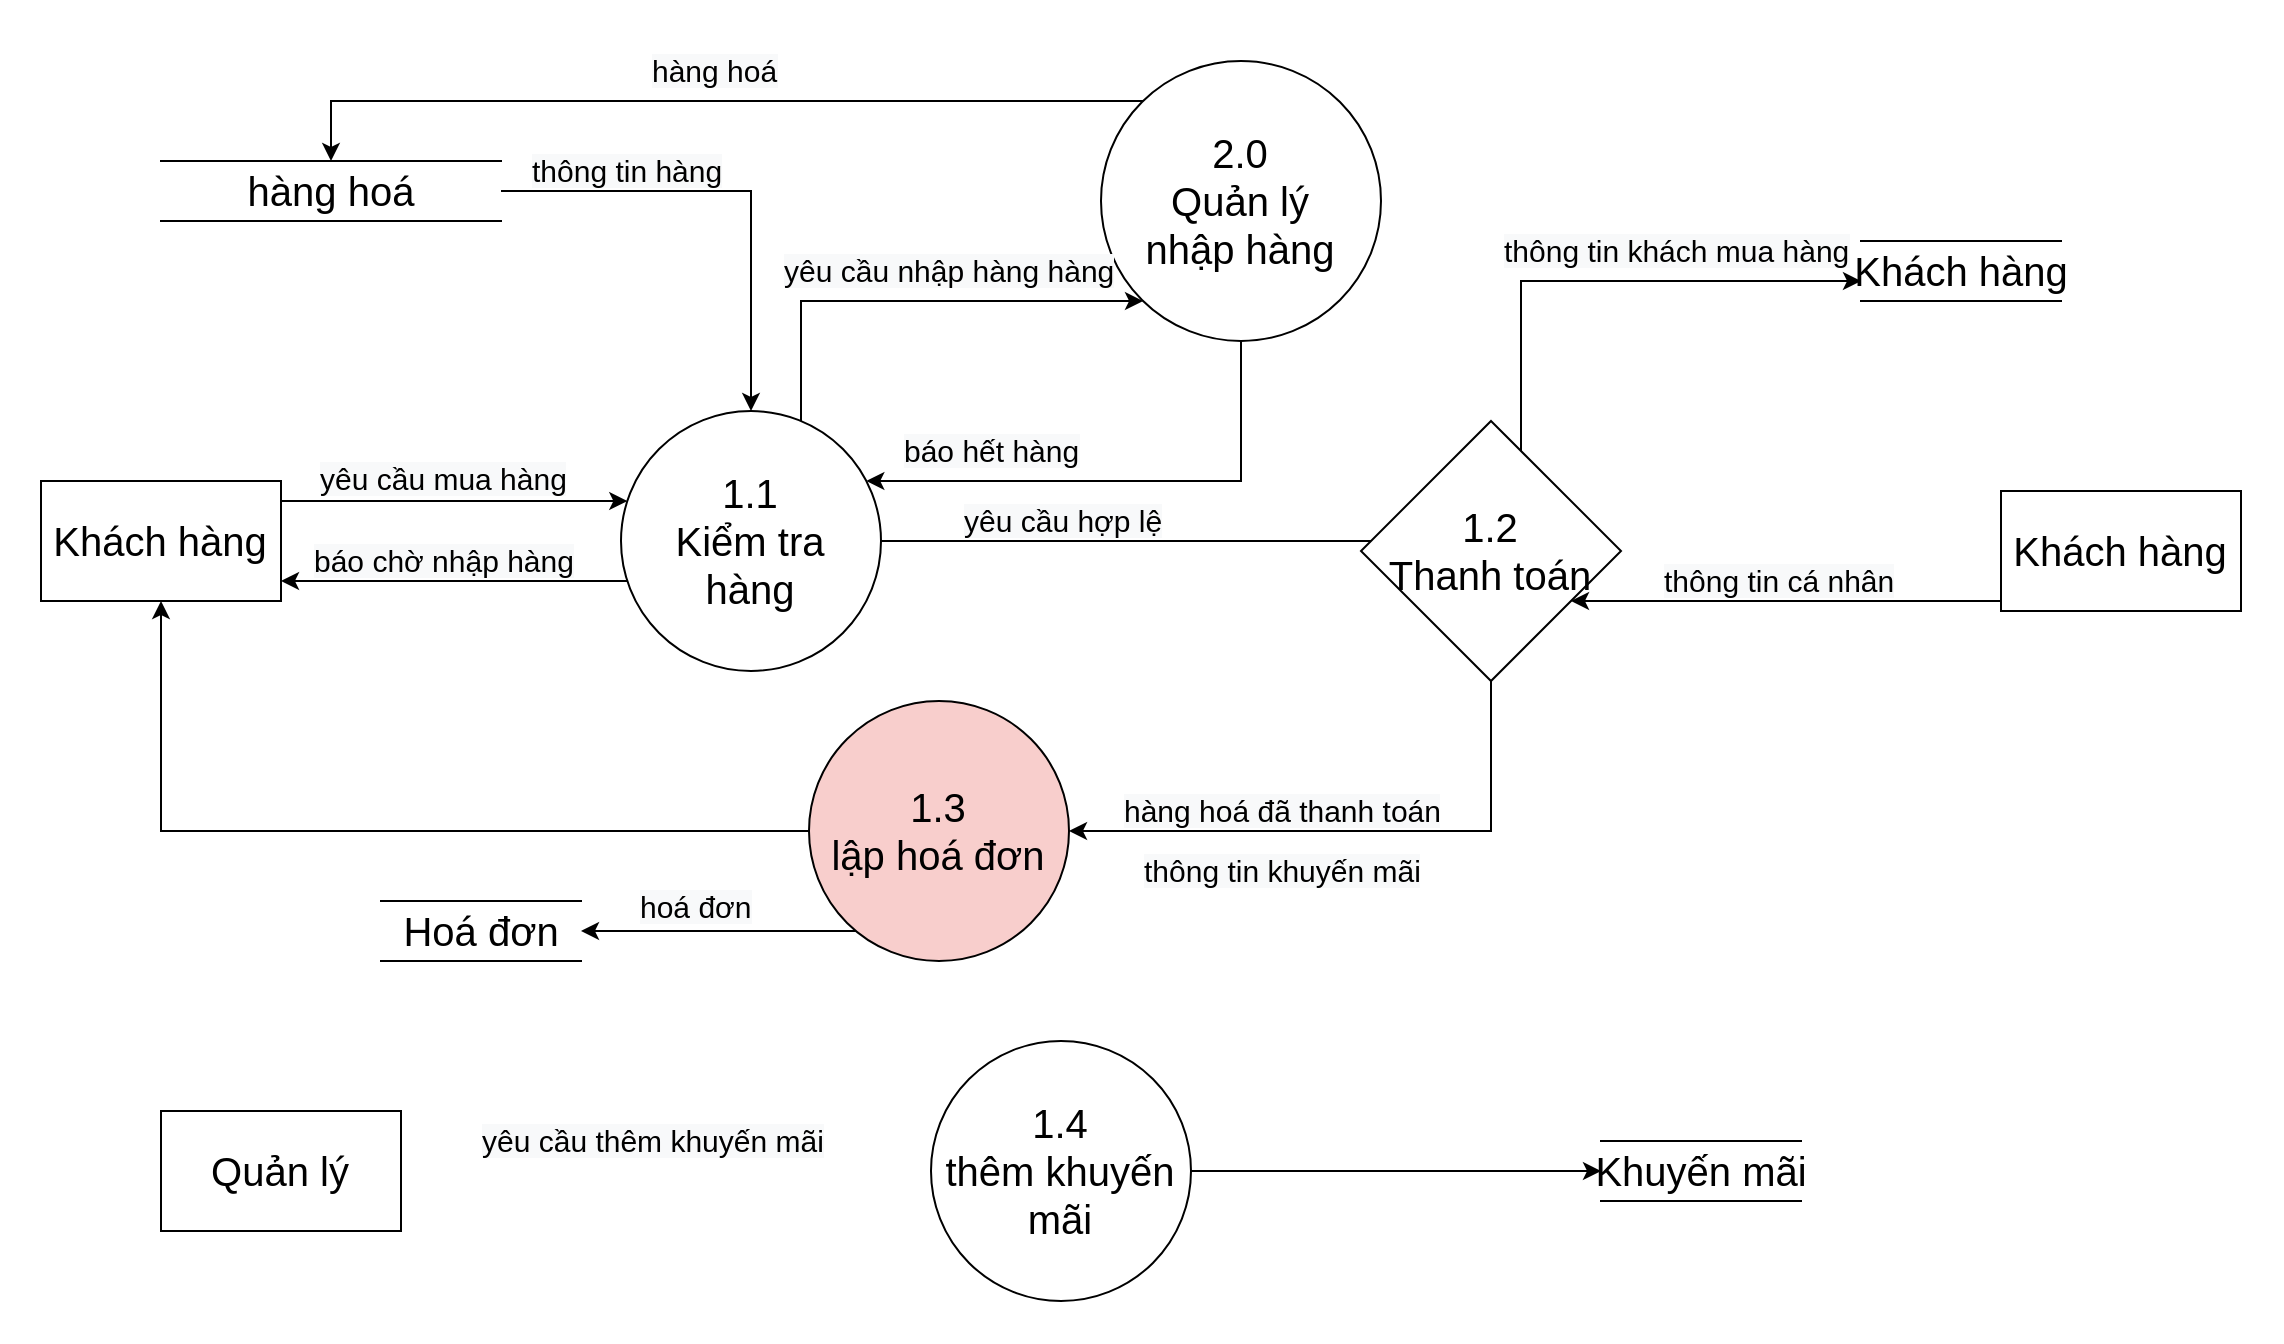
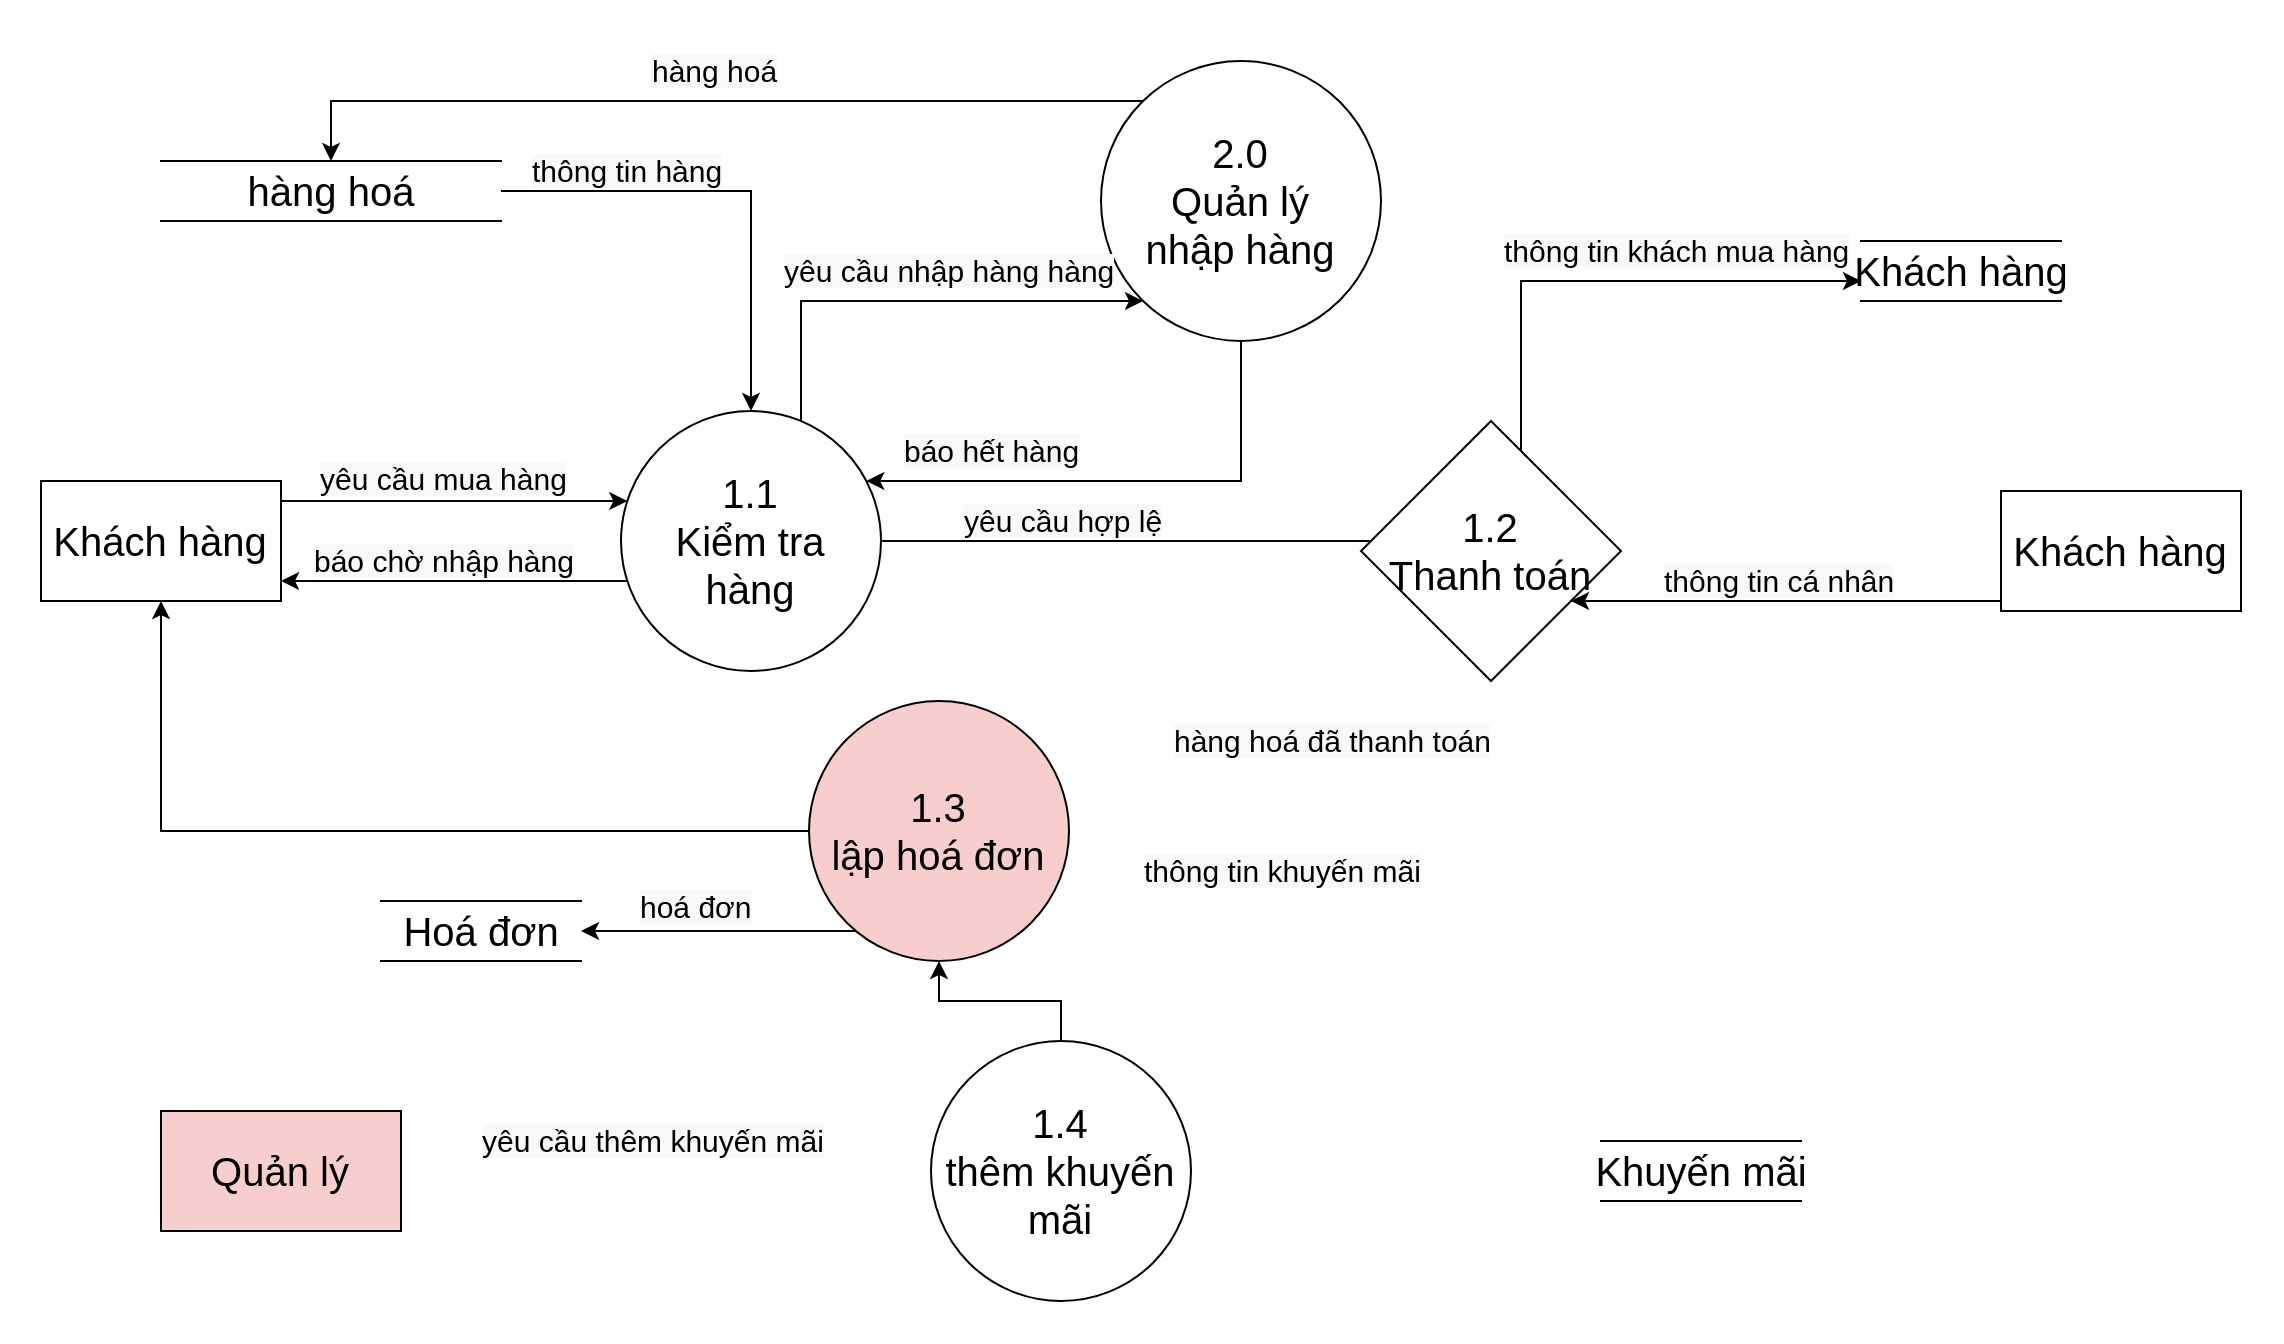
node "hàng hoá đã thanh toán": moved (1301, 811) -> (1351, 741)
edge "1.2 Thanh toán" -> "1.3 lập hoá đơn": removed
node "Quản lý": fillcolor #ffffff -> #f8cecc
edge "1.4 thêm khuyến mãi" -> "Khuyến mãi": now "1.4 thêm khuyến mãi" -> "1.3 lập hoá đơn"
